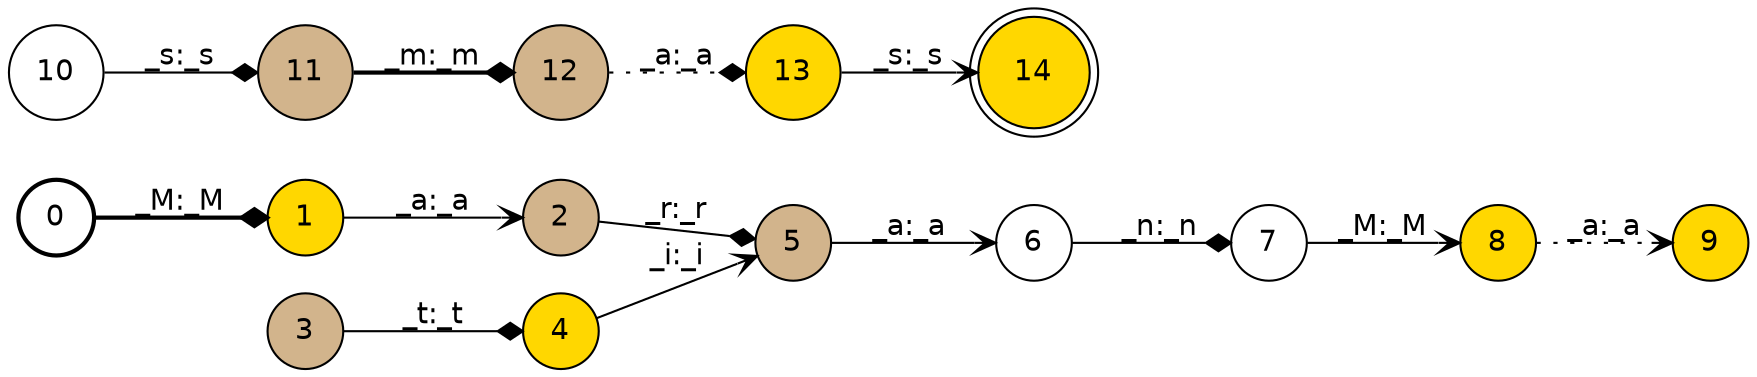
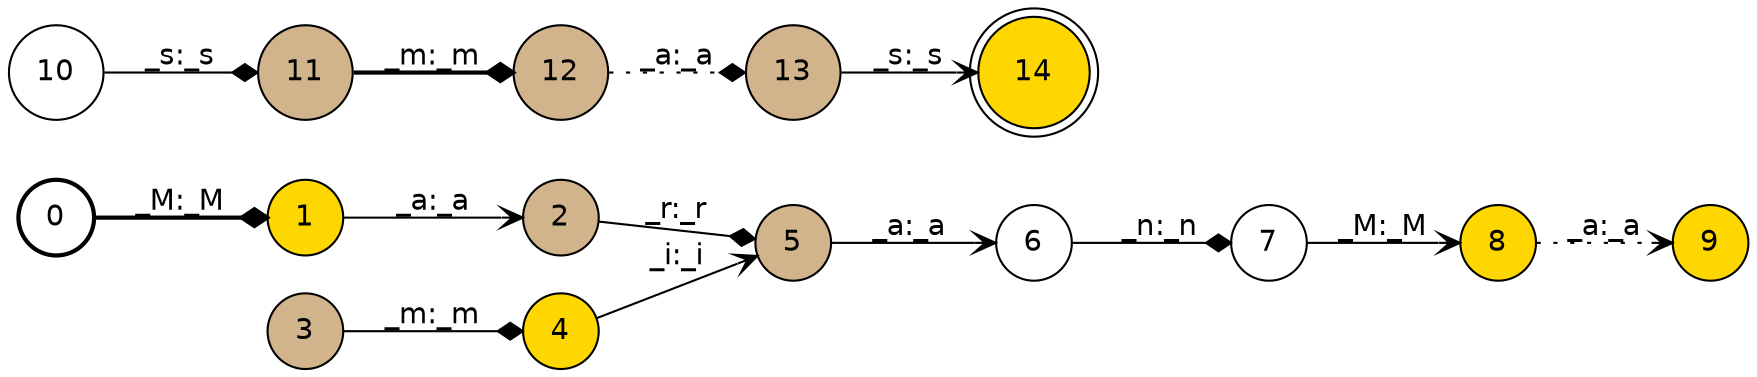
node "13": fillcolor gold -> tan
edge "3" -> "4": label "_t:_t" -> "_m:_m"
